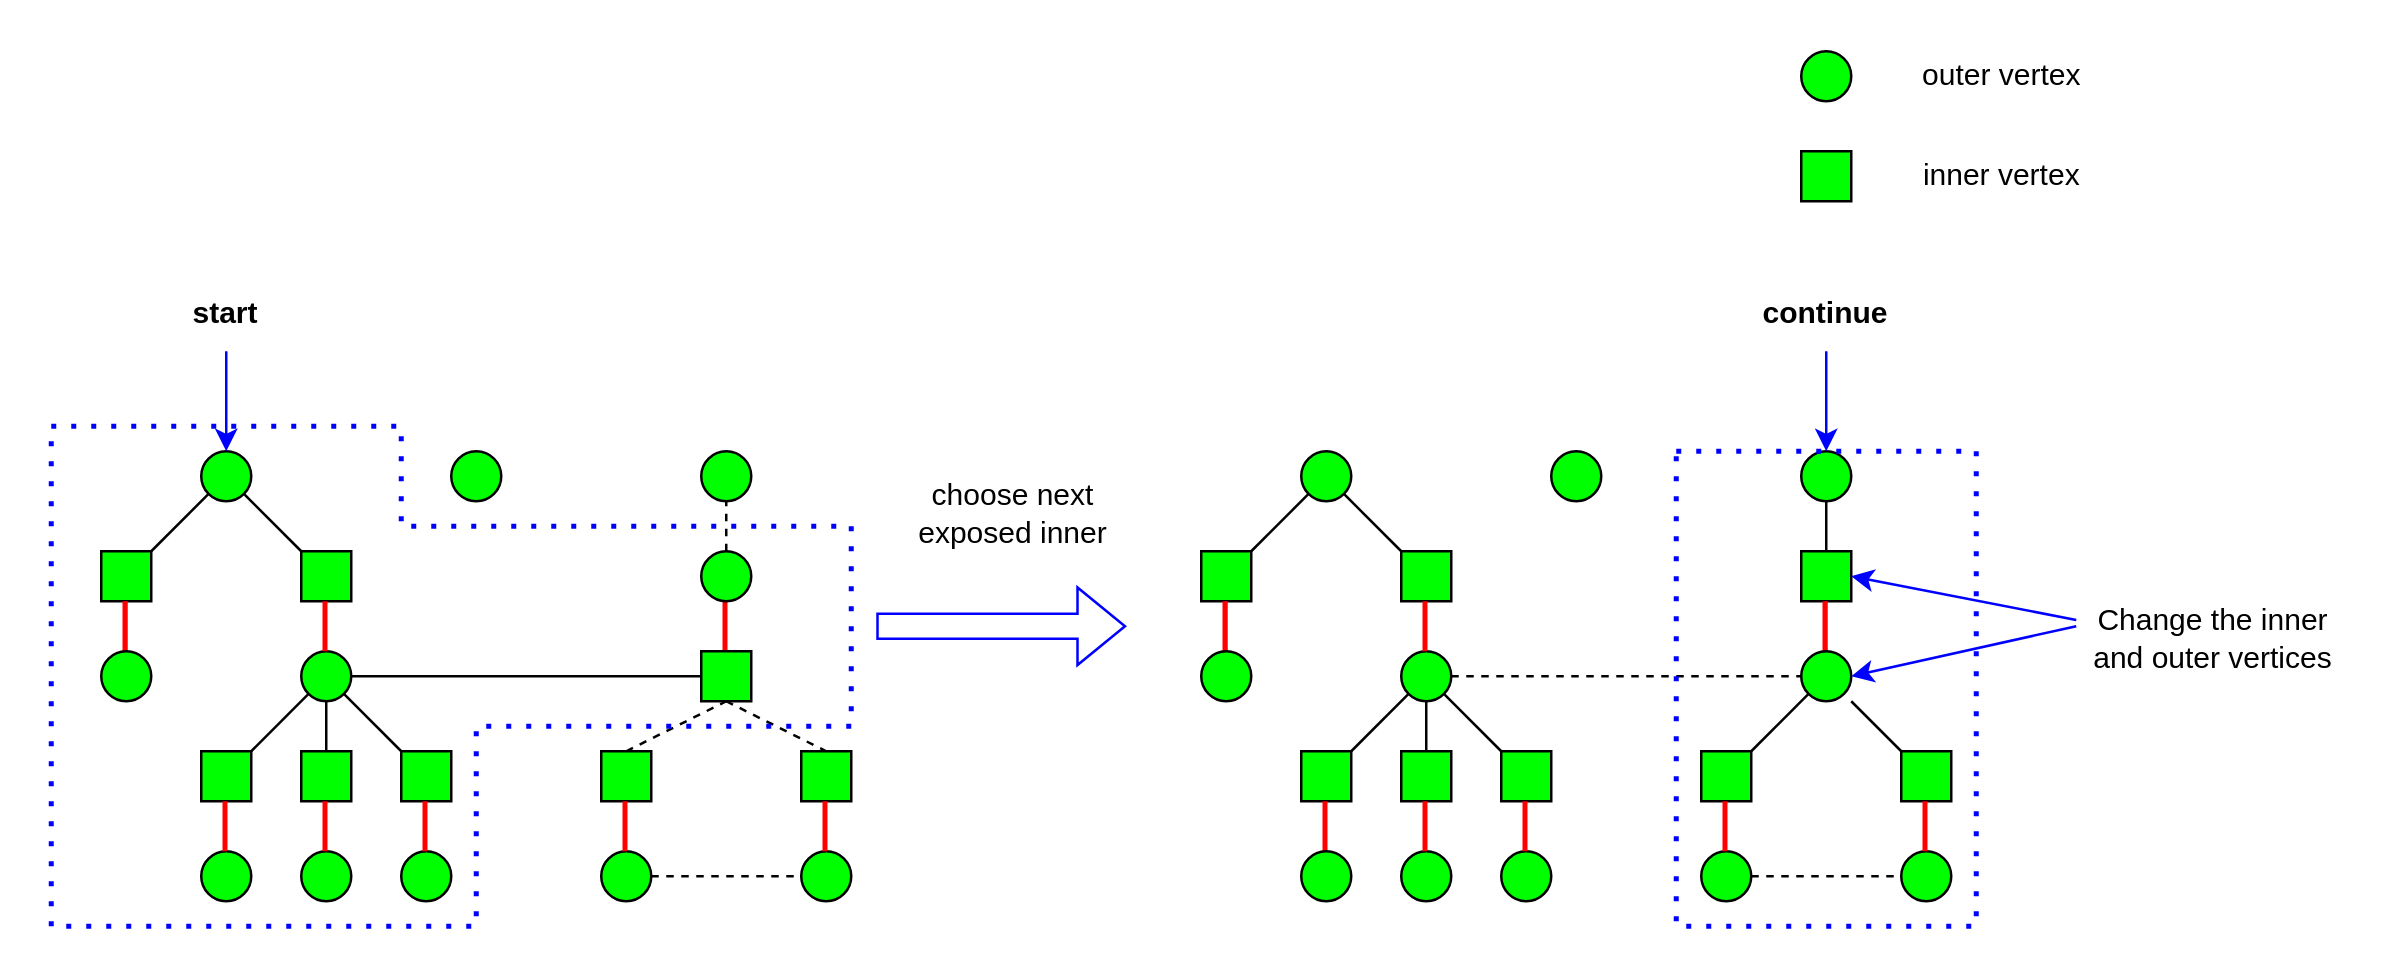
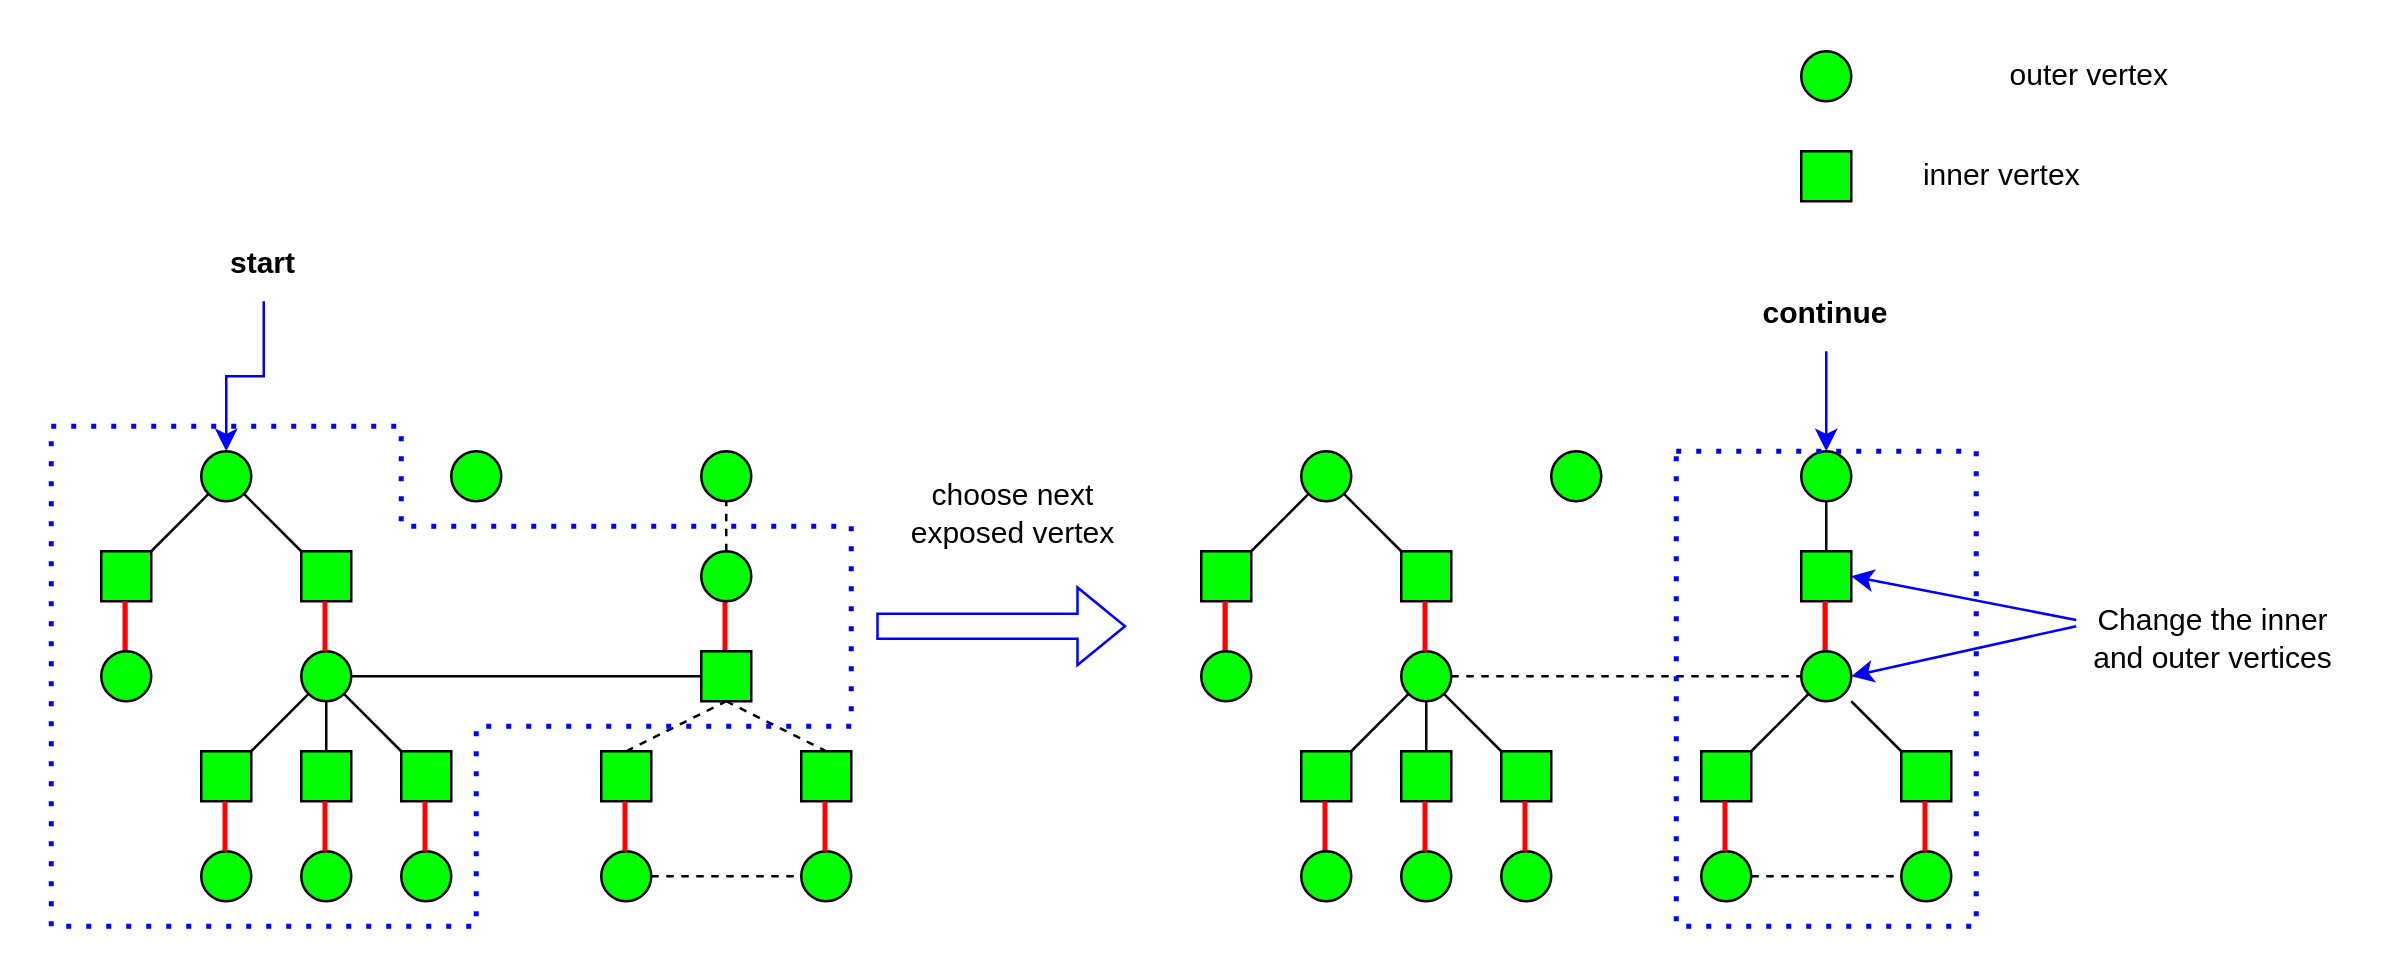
node "outer vertex": moved (2001, 76) -> (2089, 76)
node "start": moved (226, 314) -> (264, 264)
node "choose next exposed inner": label "choose next exposed inner" -> "choose next exposed vertex"
